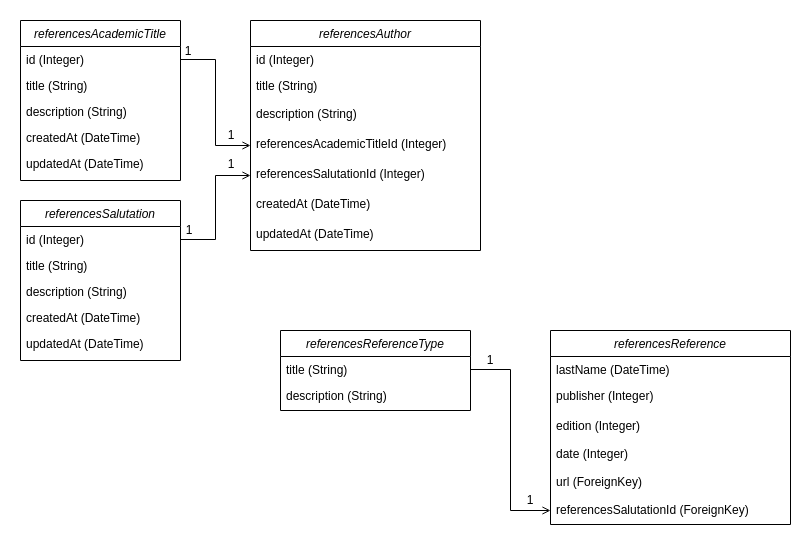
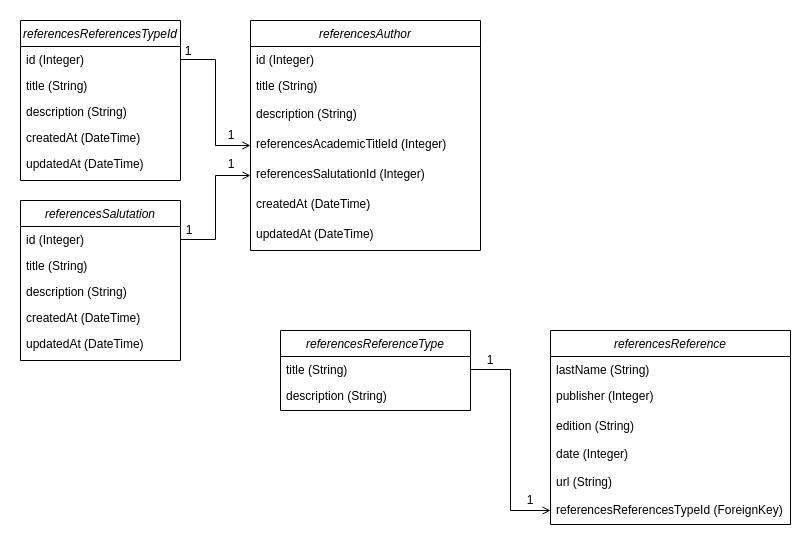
node "referencesAcademicTitle": label "referencesAcademicTitle" -> "referencesReferencesTypeId"
node "lastName (DateTime)": label "lastName (DateTime)" -> "lastName (String)"
node "edition (Integer)": label "edition (Integer)" -> "edition (String)"
node "url (ForeignKey)": label "url (ForeignKey)" -> "url (String)"
node "referencesSalutationId (ForeignKey)": label "referencesSalutationId (ForeignKey)" -> "referencesReferencesTypeId (ForeignKey)"
